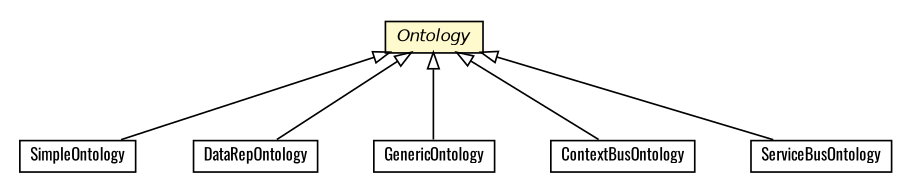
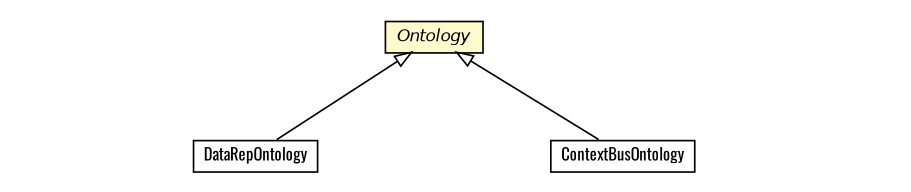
node "SimpleOntology": removed
node "GenericOntology": removed
node "ServiceBusOntology": removed
